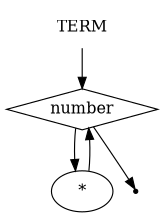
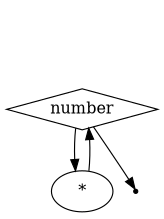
node "TERM": removed
